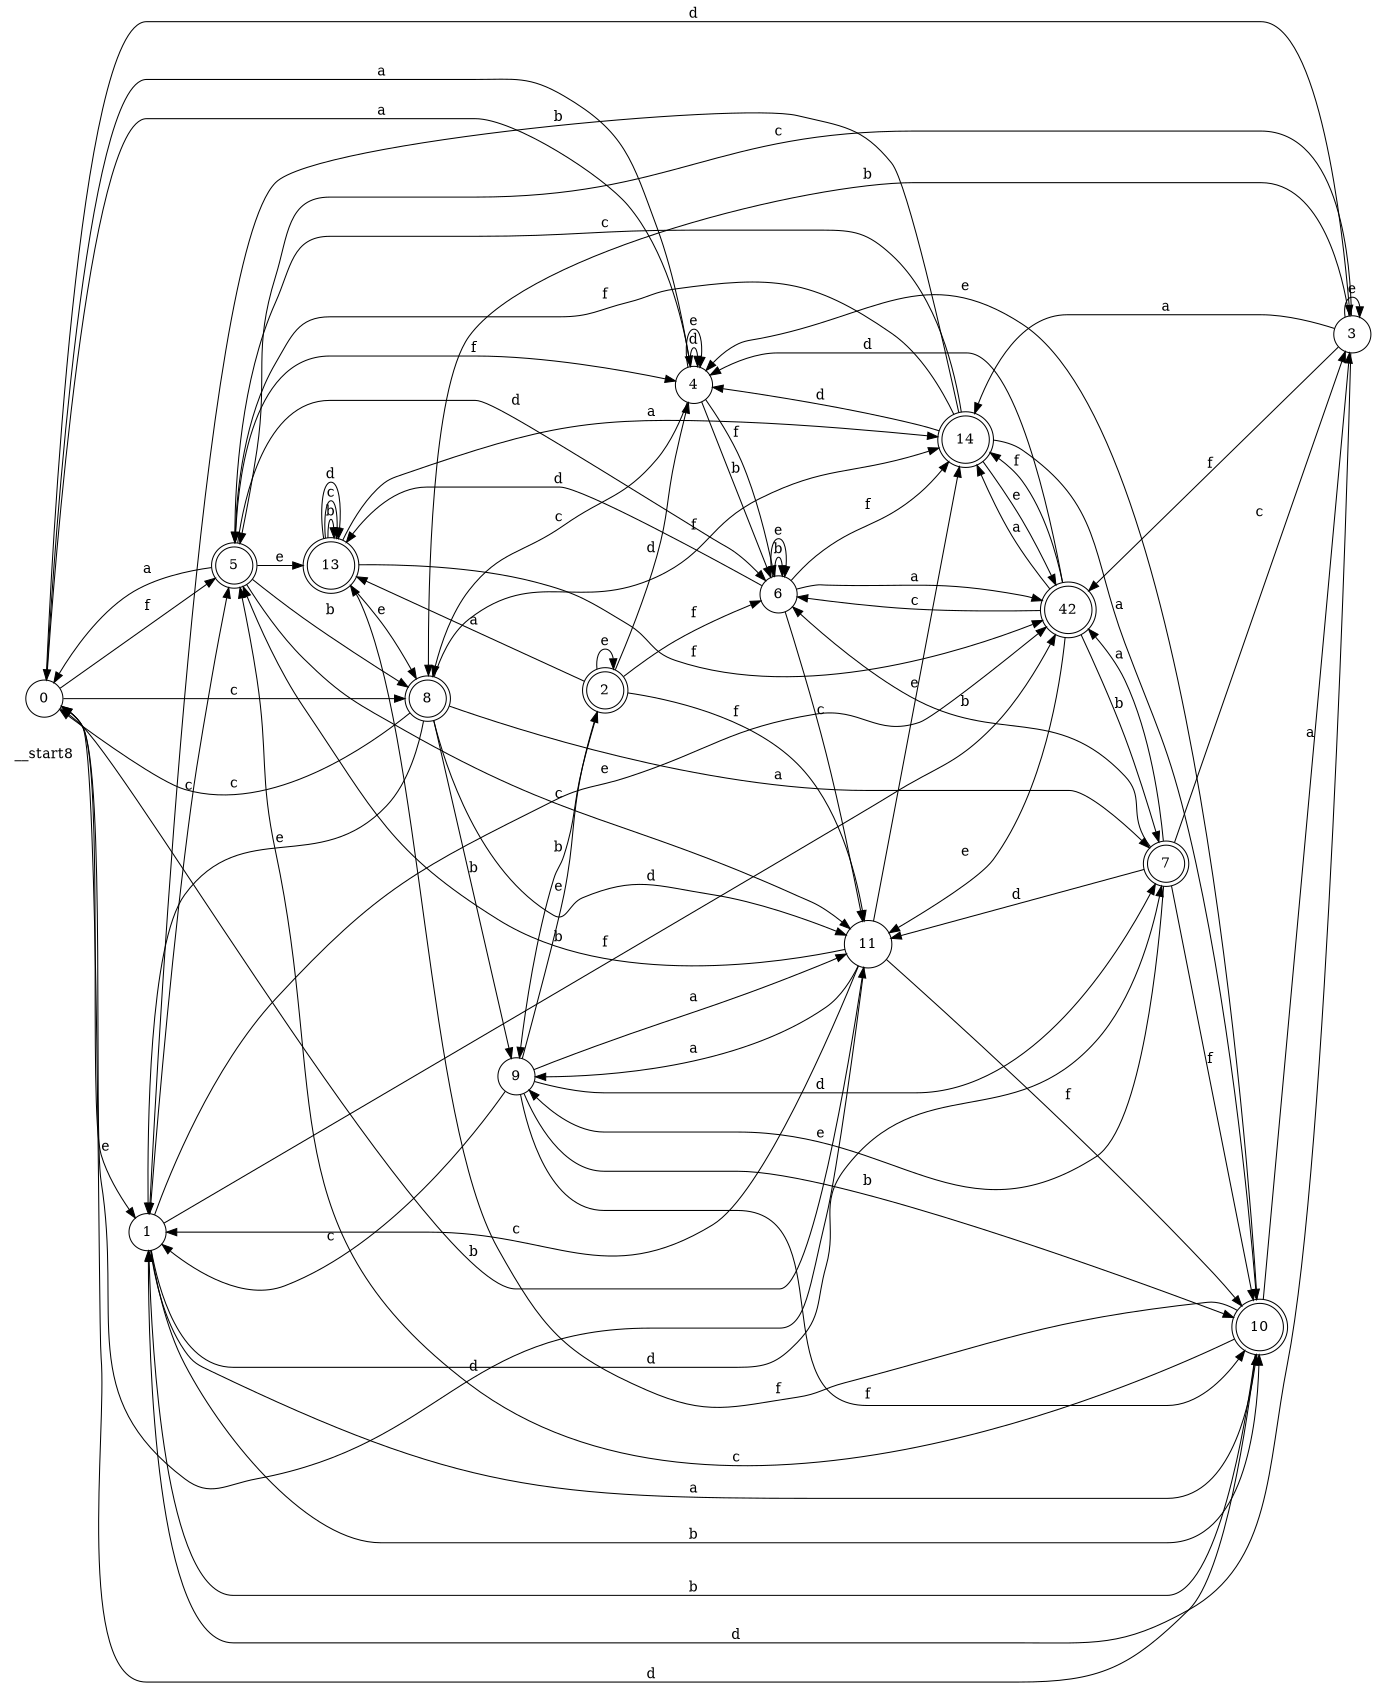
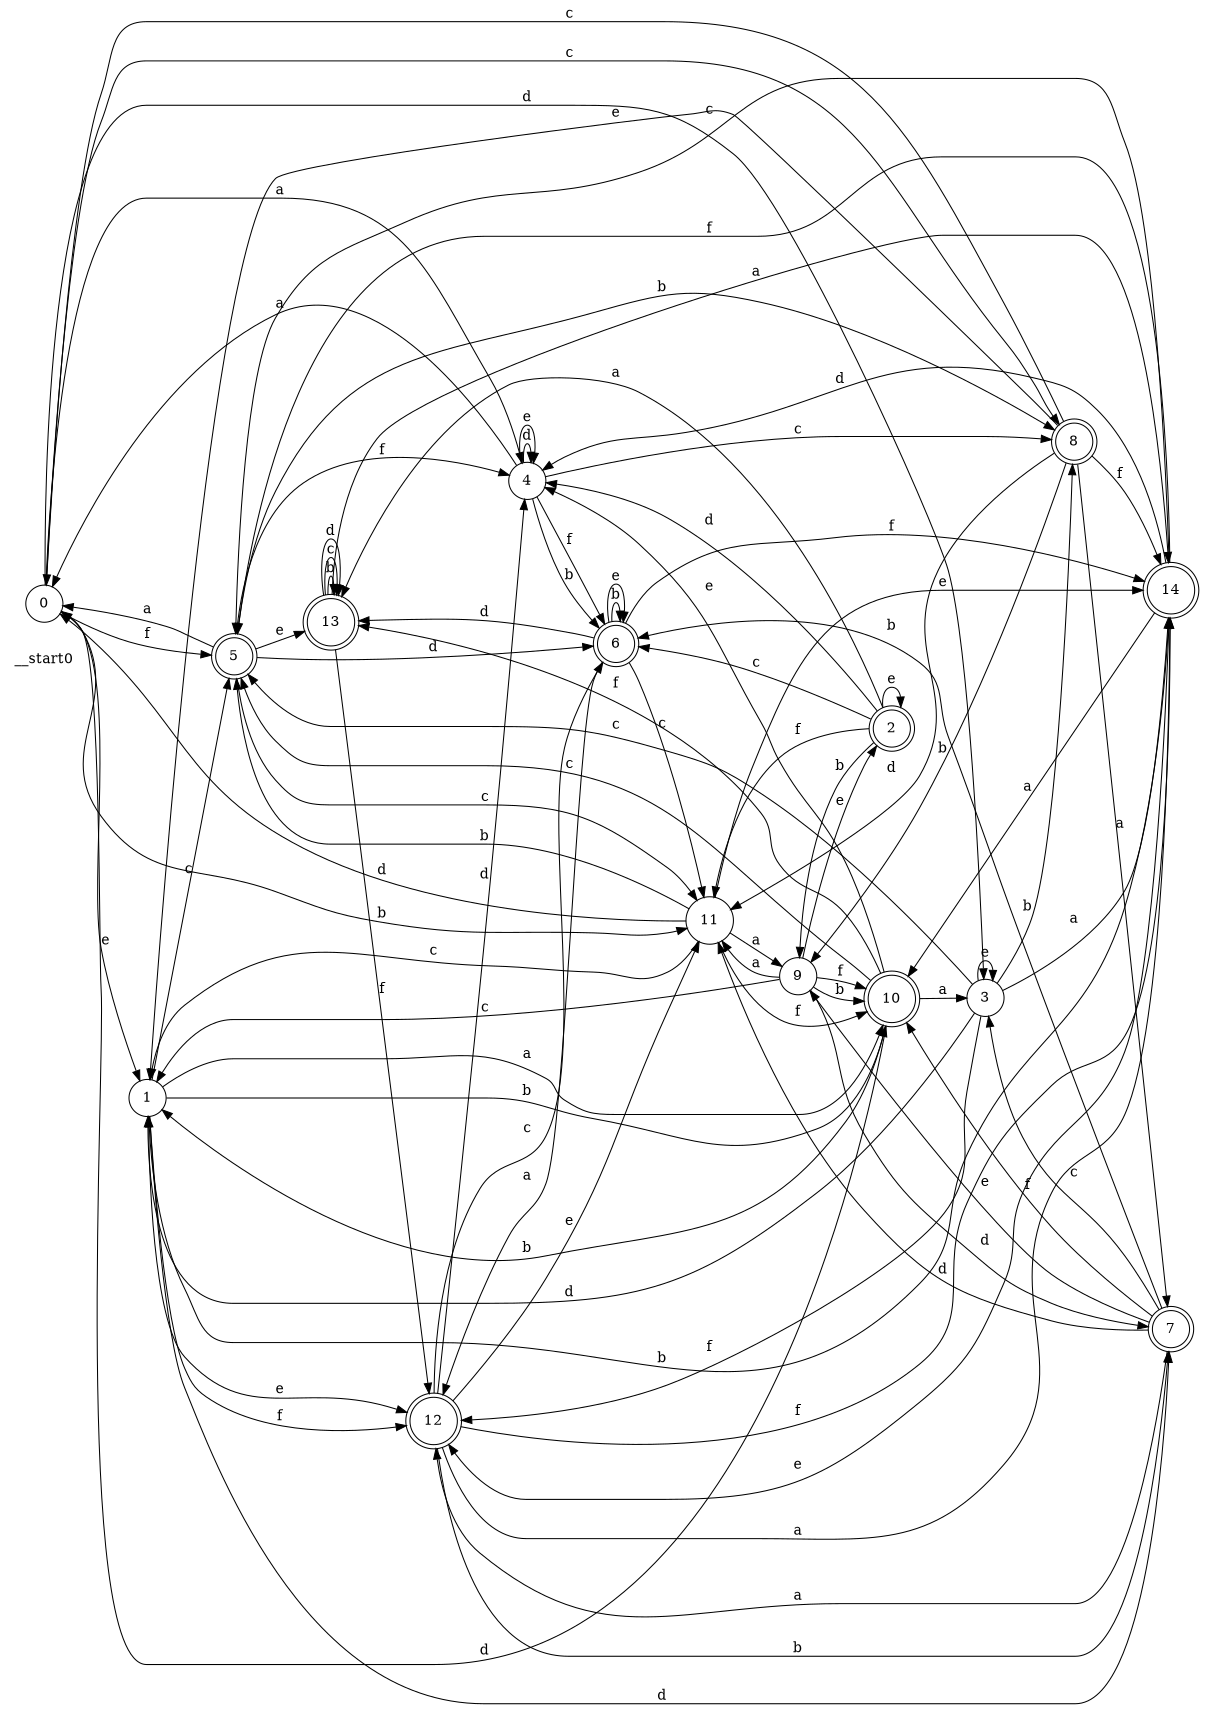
node "6": shape circle -> doublecircle
node "42": label "42" -> "12"
edge "2" -> "6": label "f" -> "c"
edge "13" -> "8": removed, label "e"
node "__start8": label "__start8" -> "__start0"
